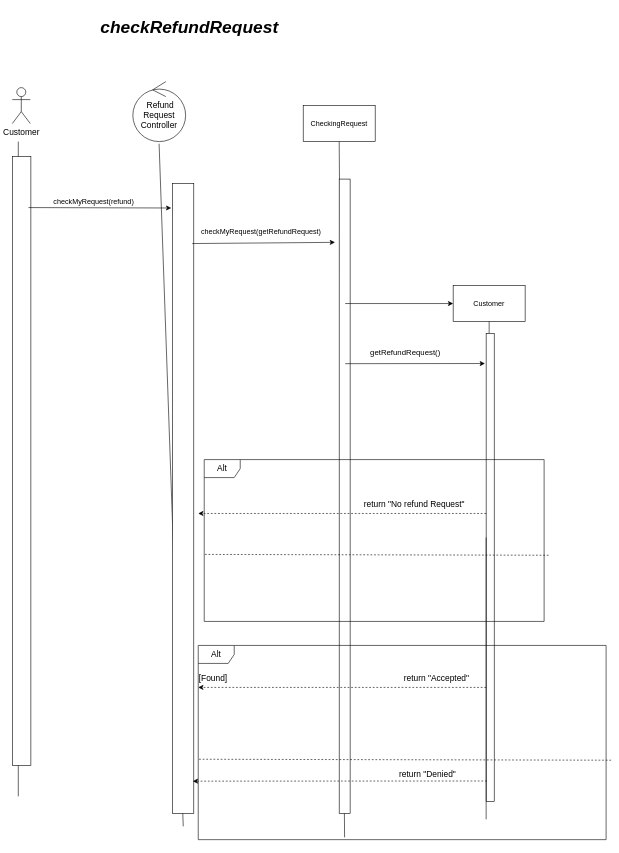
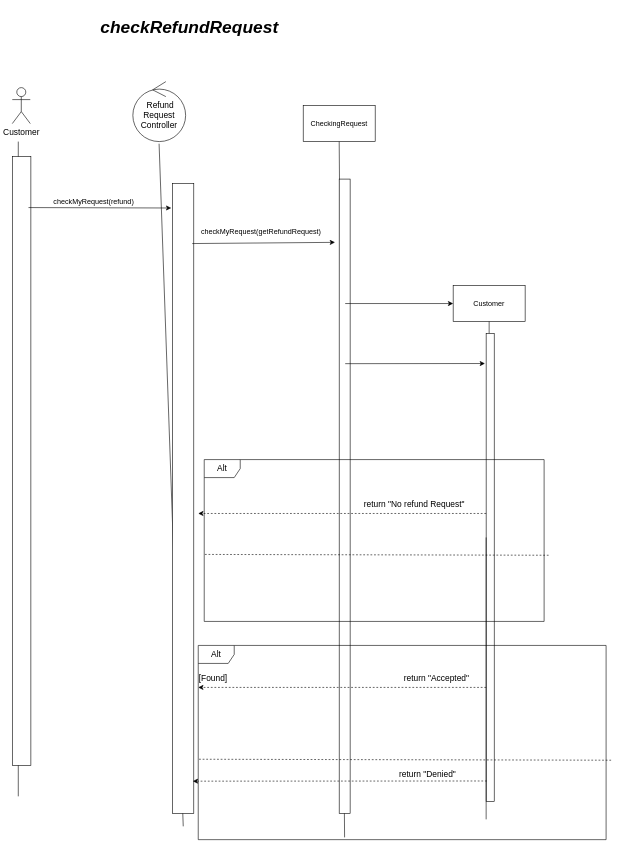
node "getRefundRequest()": removed
